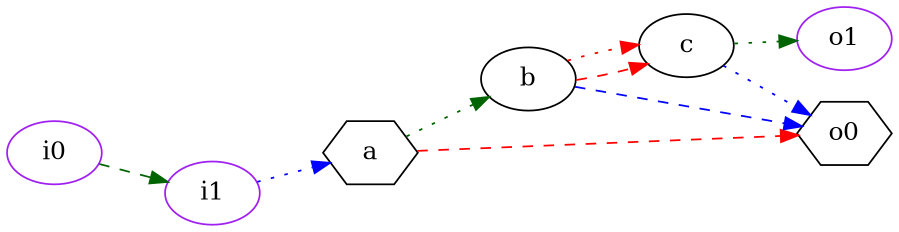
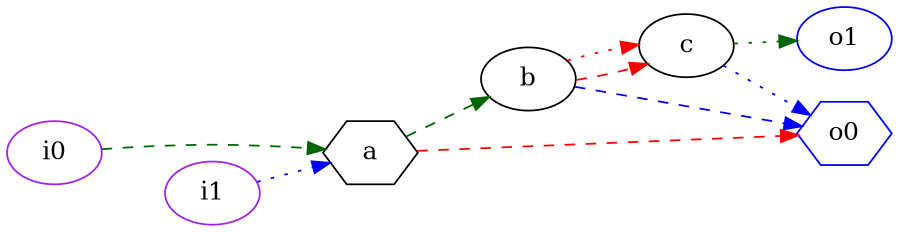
node "o1": color purple -> blue
edge "a" -> "b": style dotted -> dashed
node "o0": color black -> blue
edge "i0" -> "i1": now "i0" -> "a"
